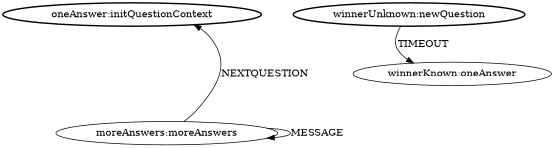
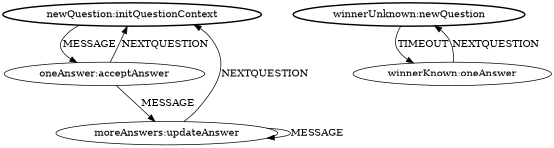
node "oneAnswer:initQuestionContext": label "oneAnswer:initQuestionContext" -> "newQuestion:initQuestionContext"
edge "winnerKnown:oneAnswer" -> "winnerUnknown:newQuestion": added, label "NEXTQUESTION"
node "oneAnswer:acceptAnswer": added
node "moreAnswers:moreAnswers": label "moreAnswers:moreAnswers" -> "moreAnswers:updateAnswer"
